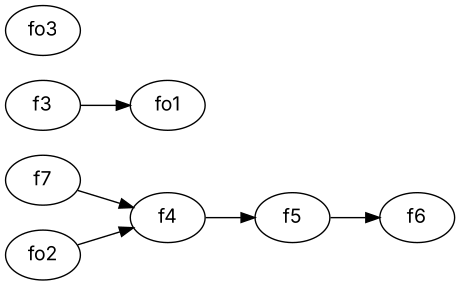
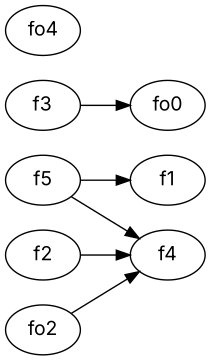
node "fo3": removed
node "fo4": added
node "fo1": label "fo1" -> "fo0"
node "f7": label "f7" -> "f2"
edge "f4" -> "f5": reversed
node "f6": label "f6" -> "f1"
